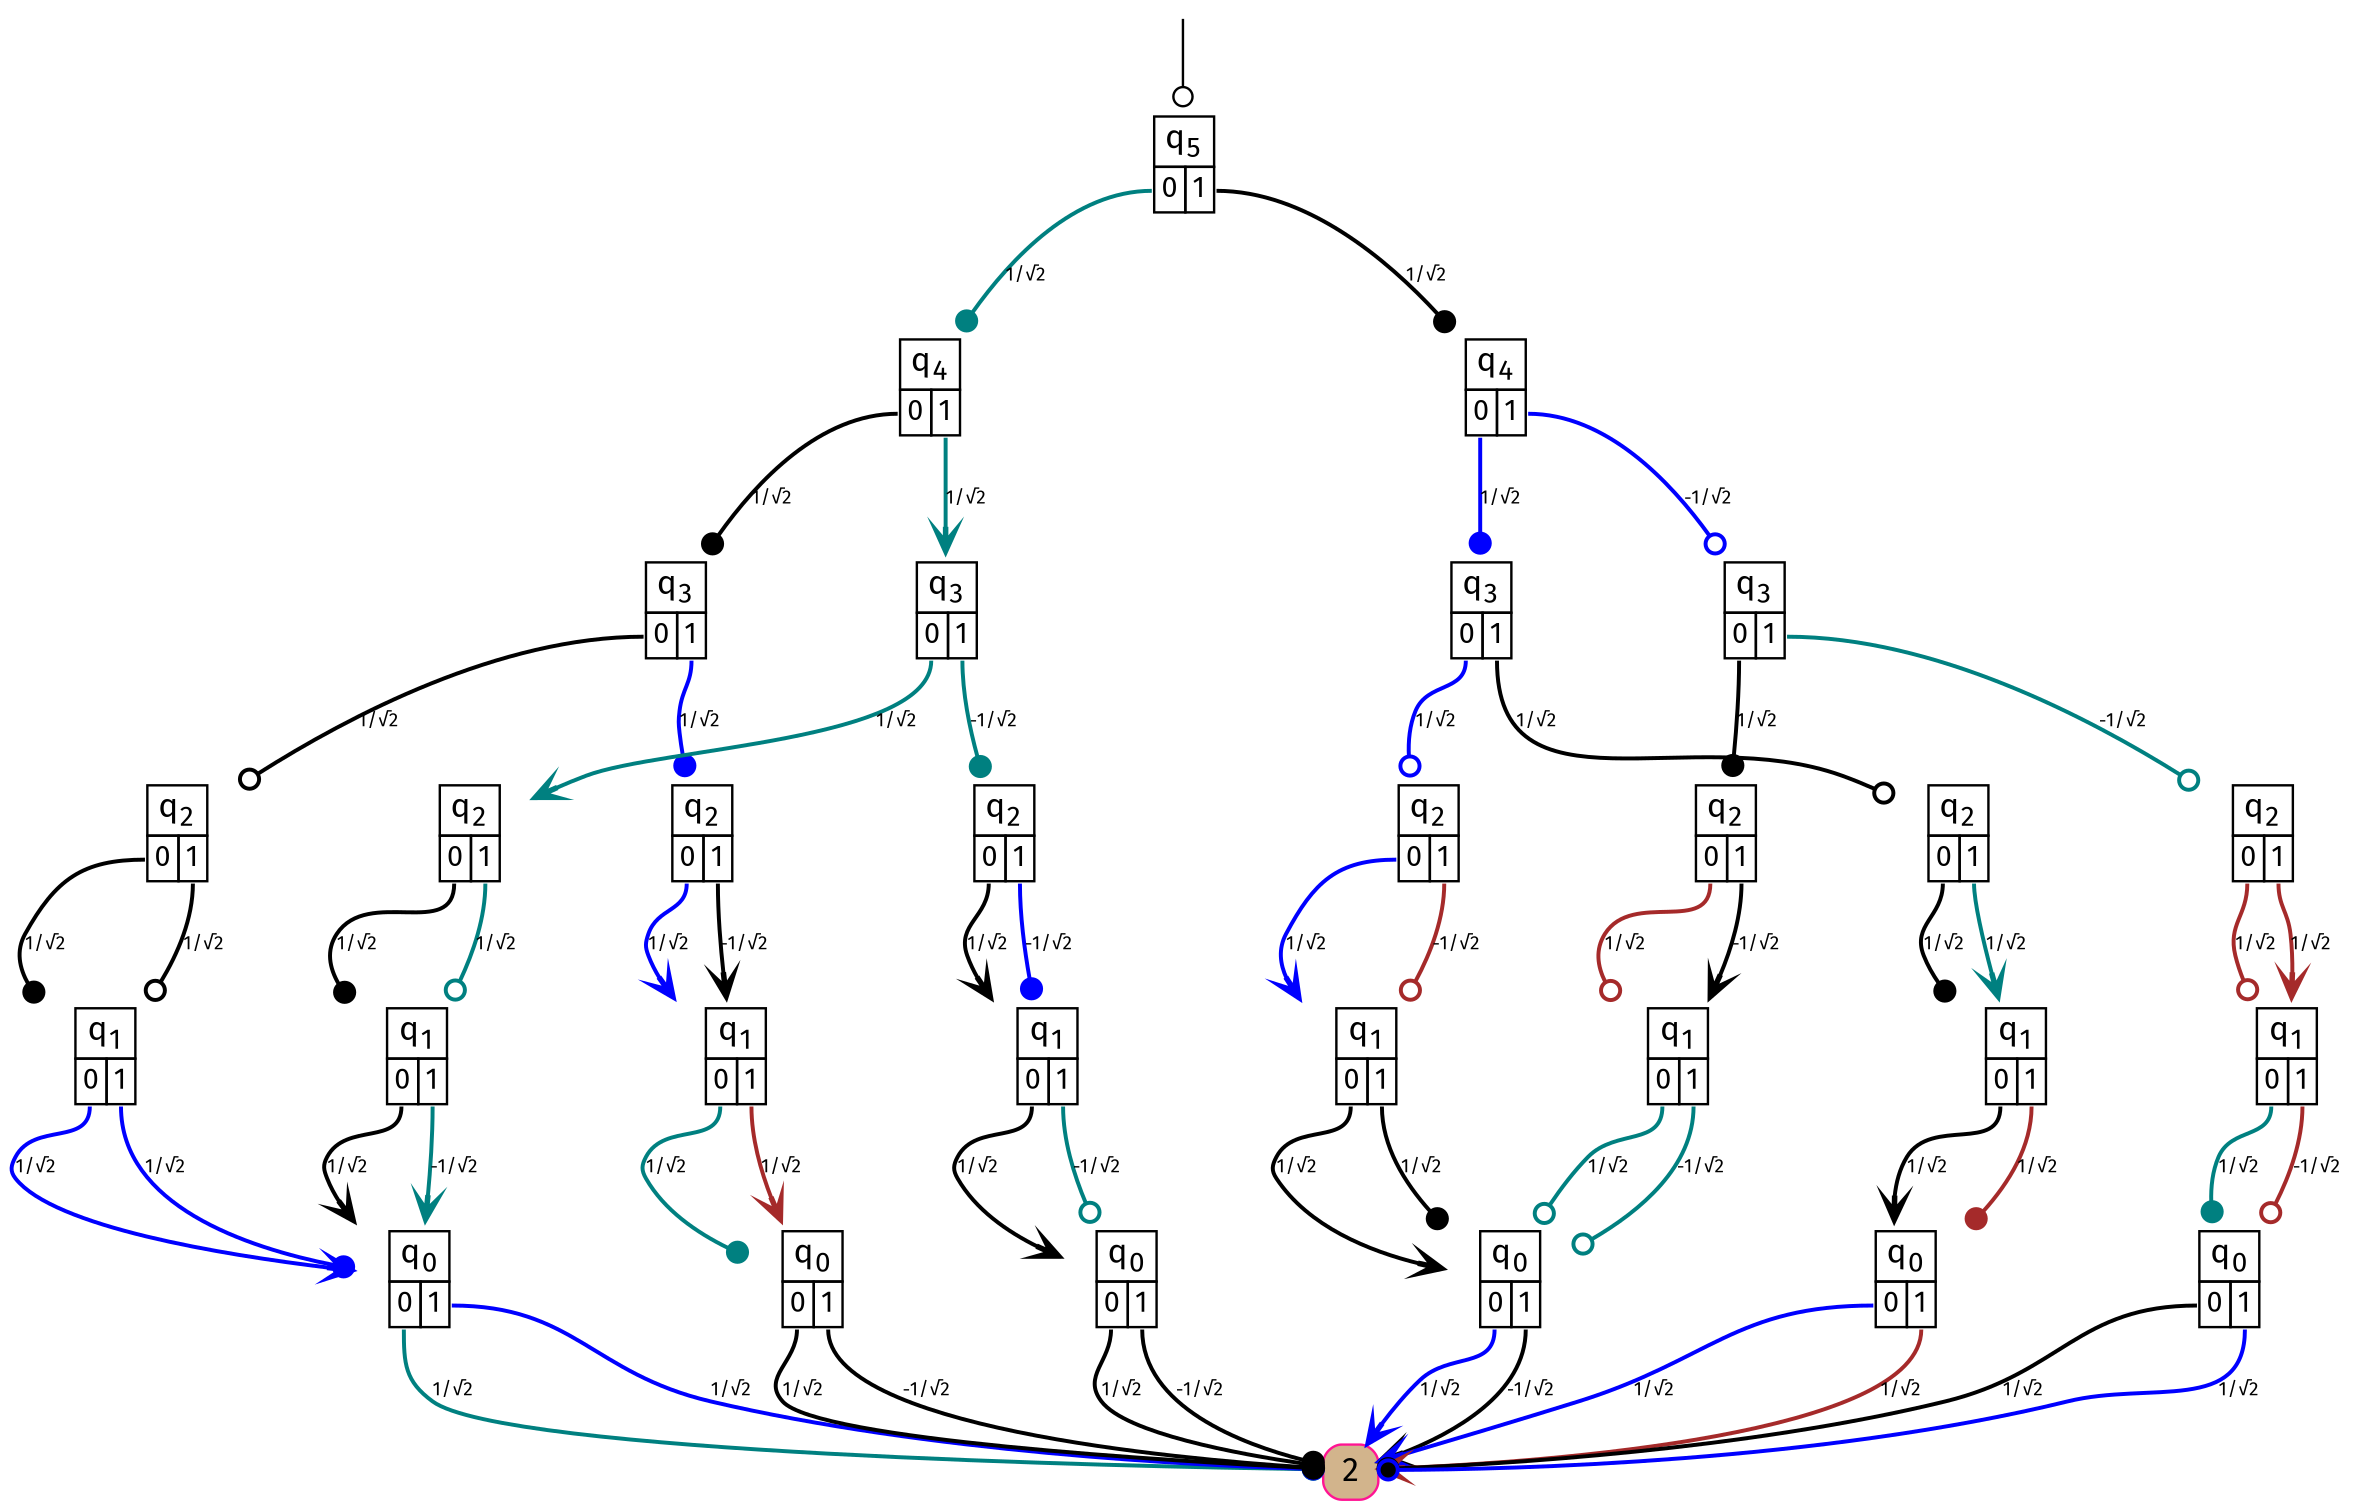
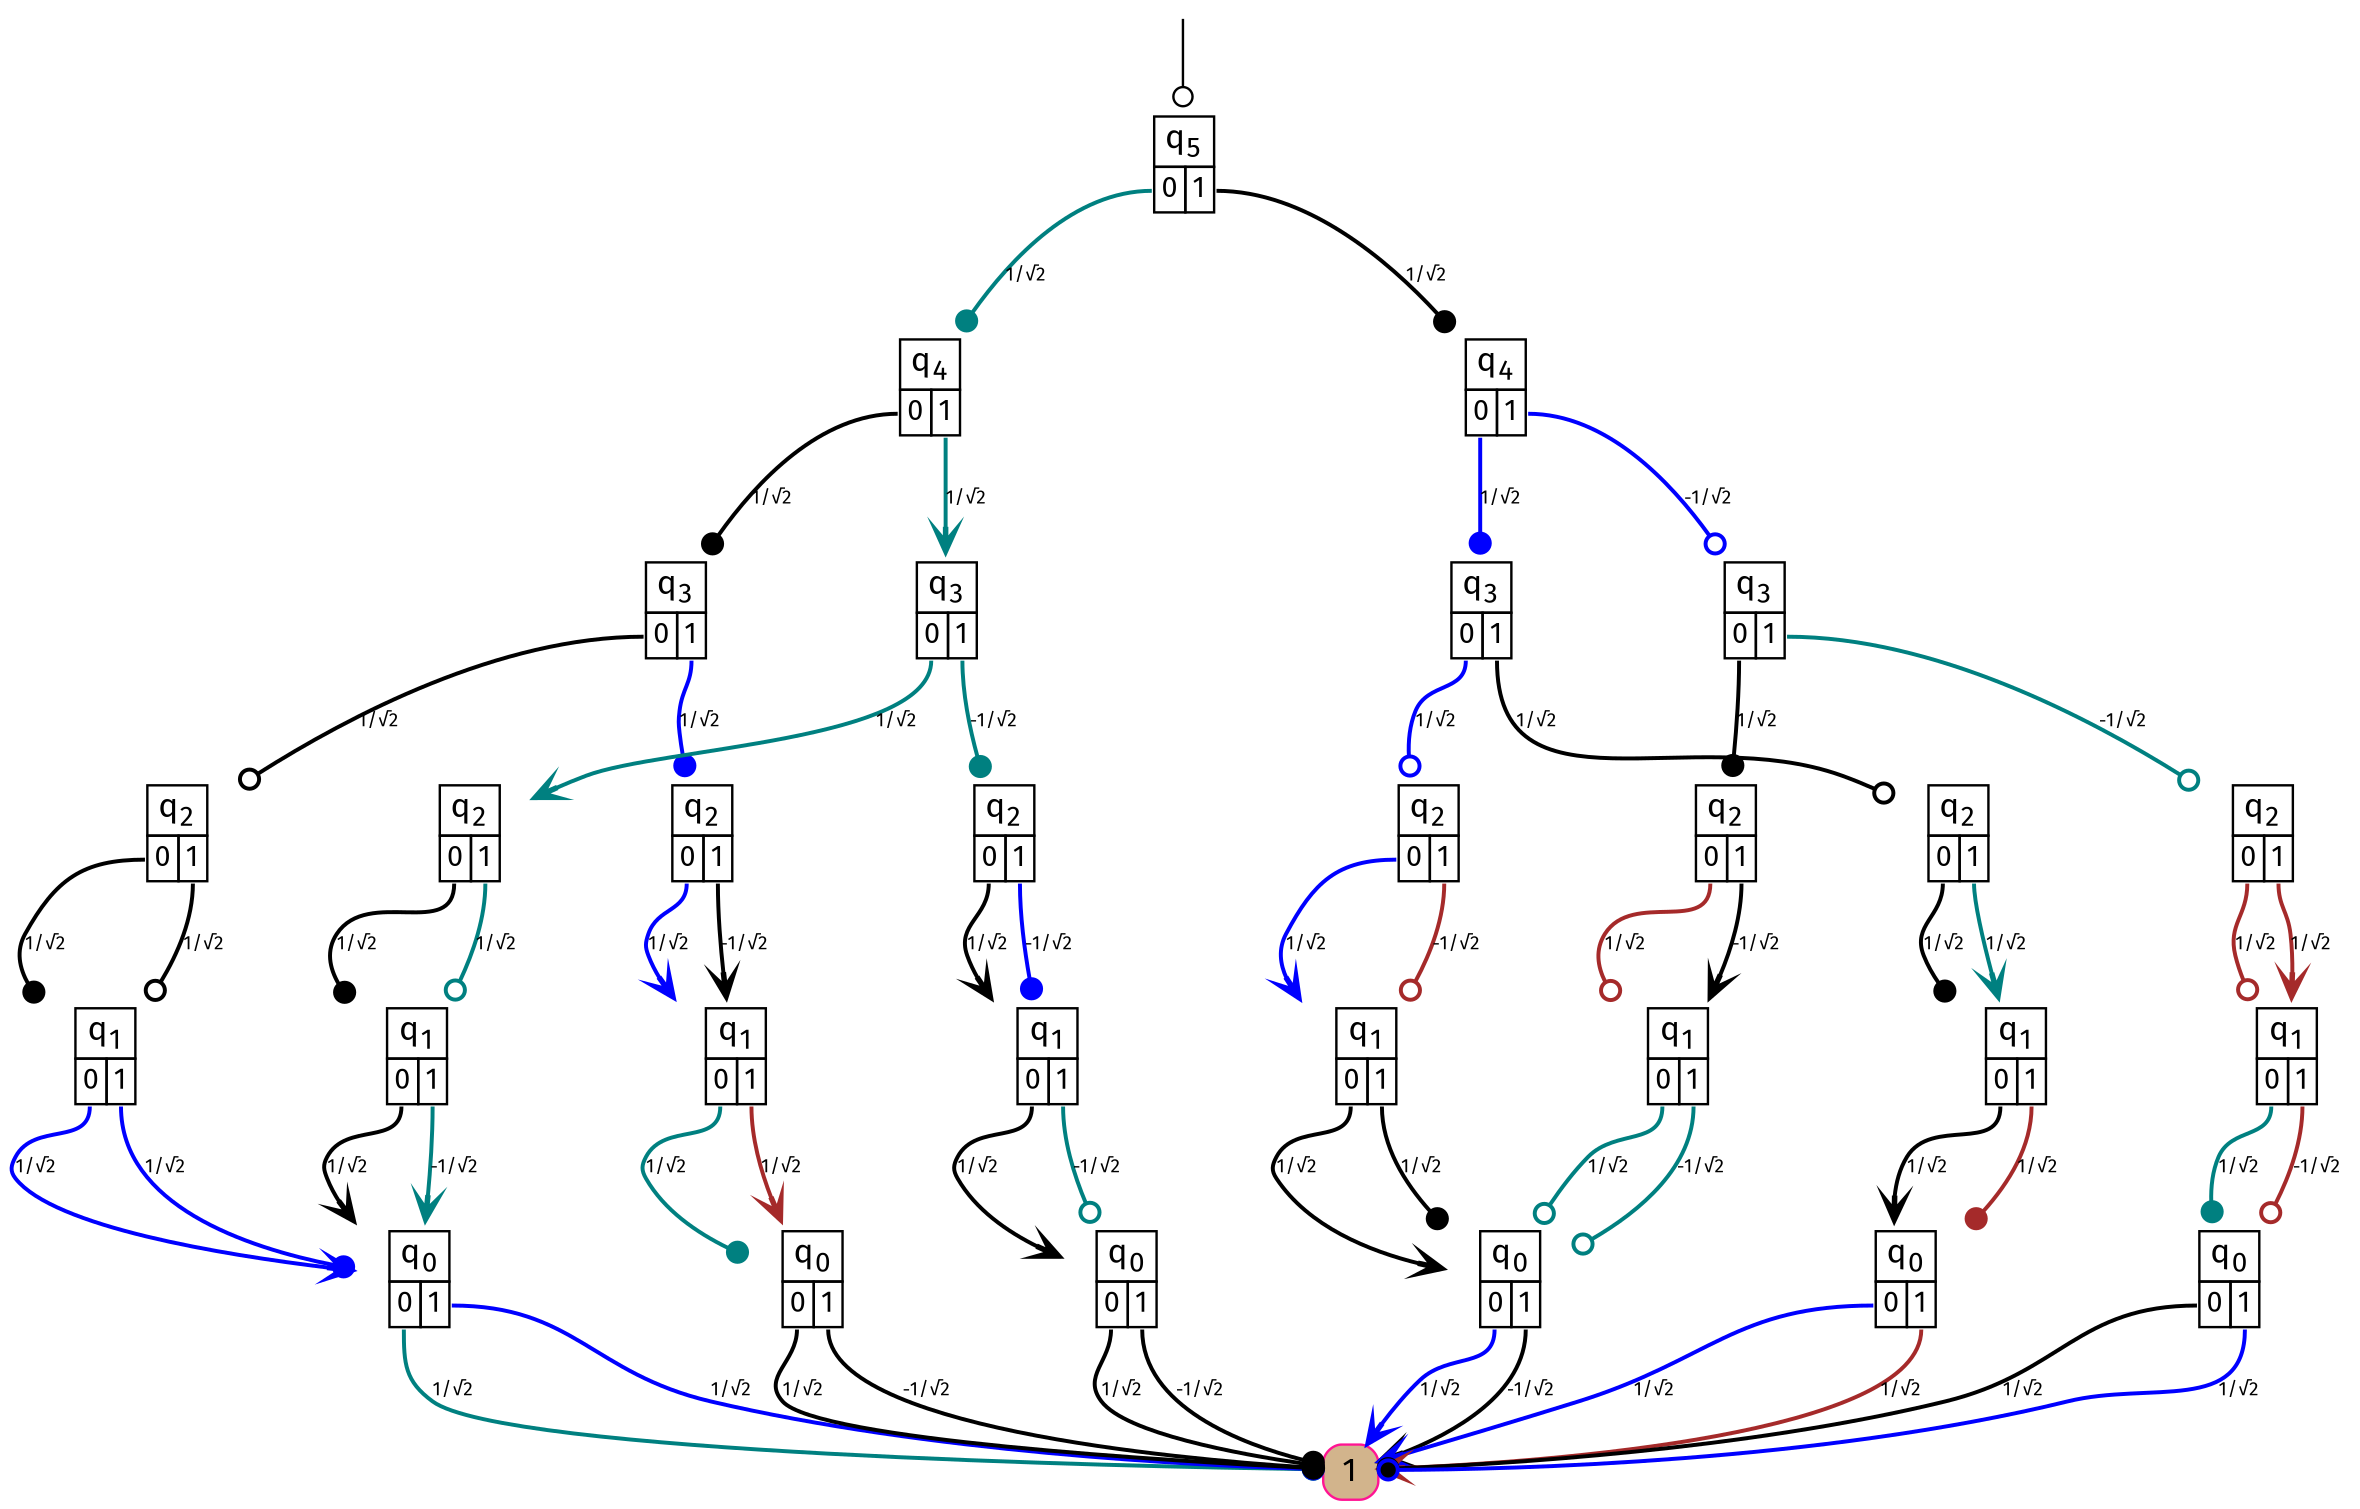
node "2": label "2" -> "1"
